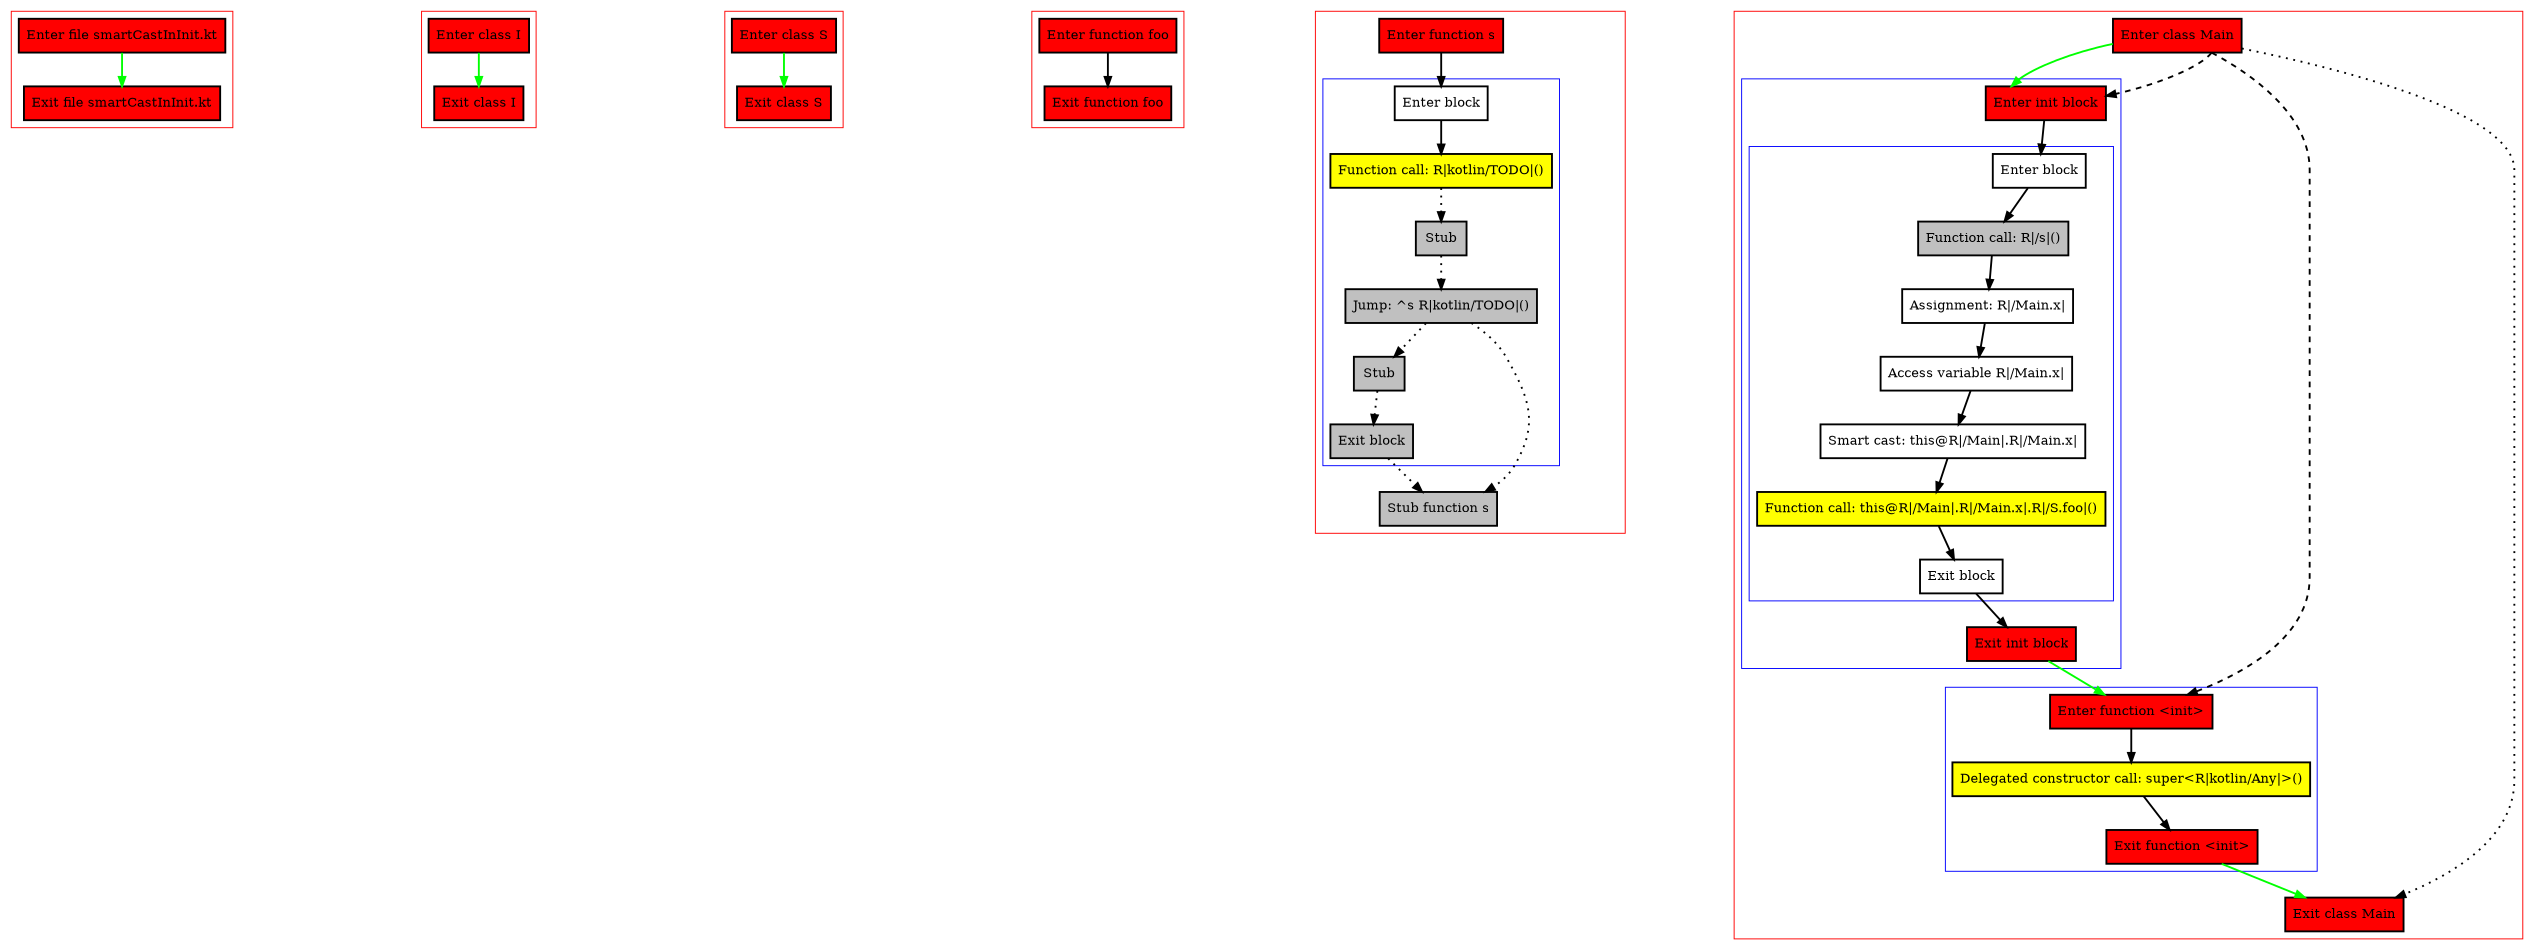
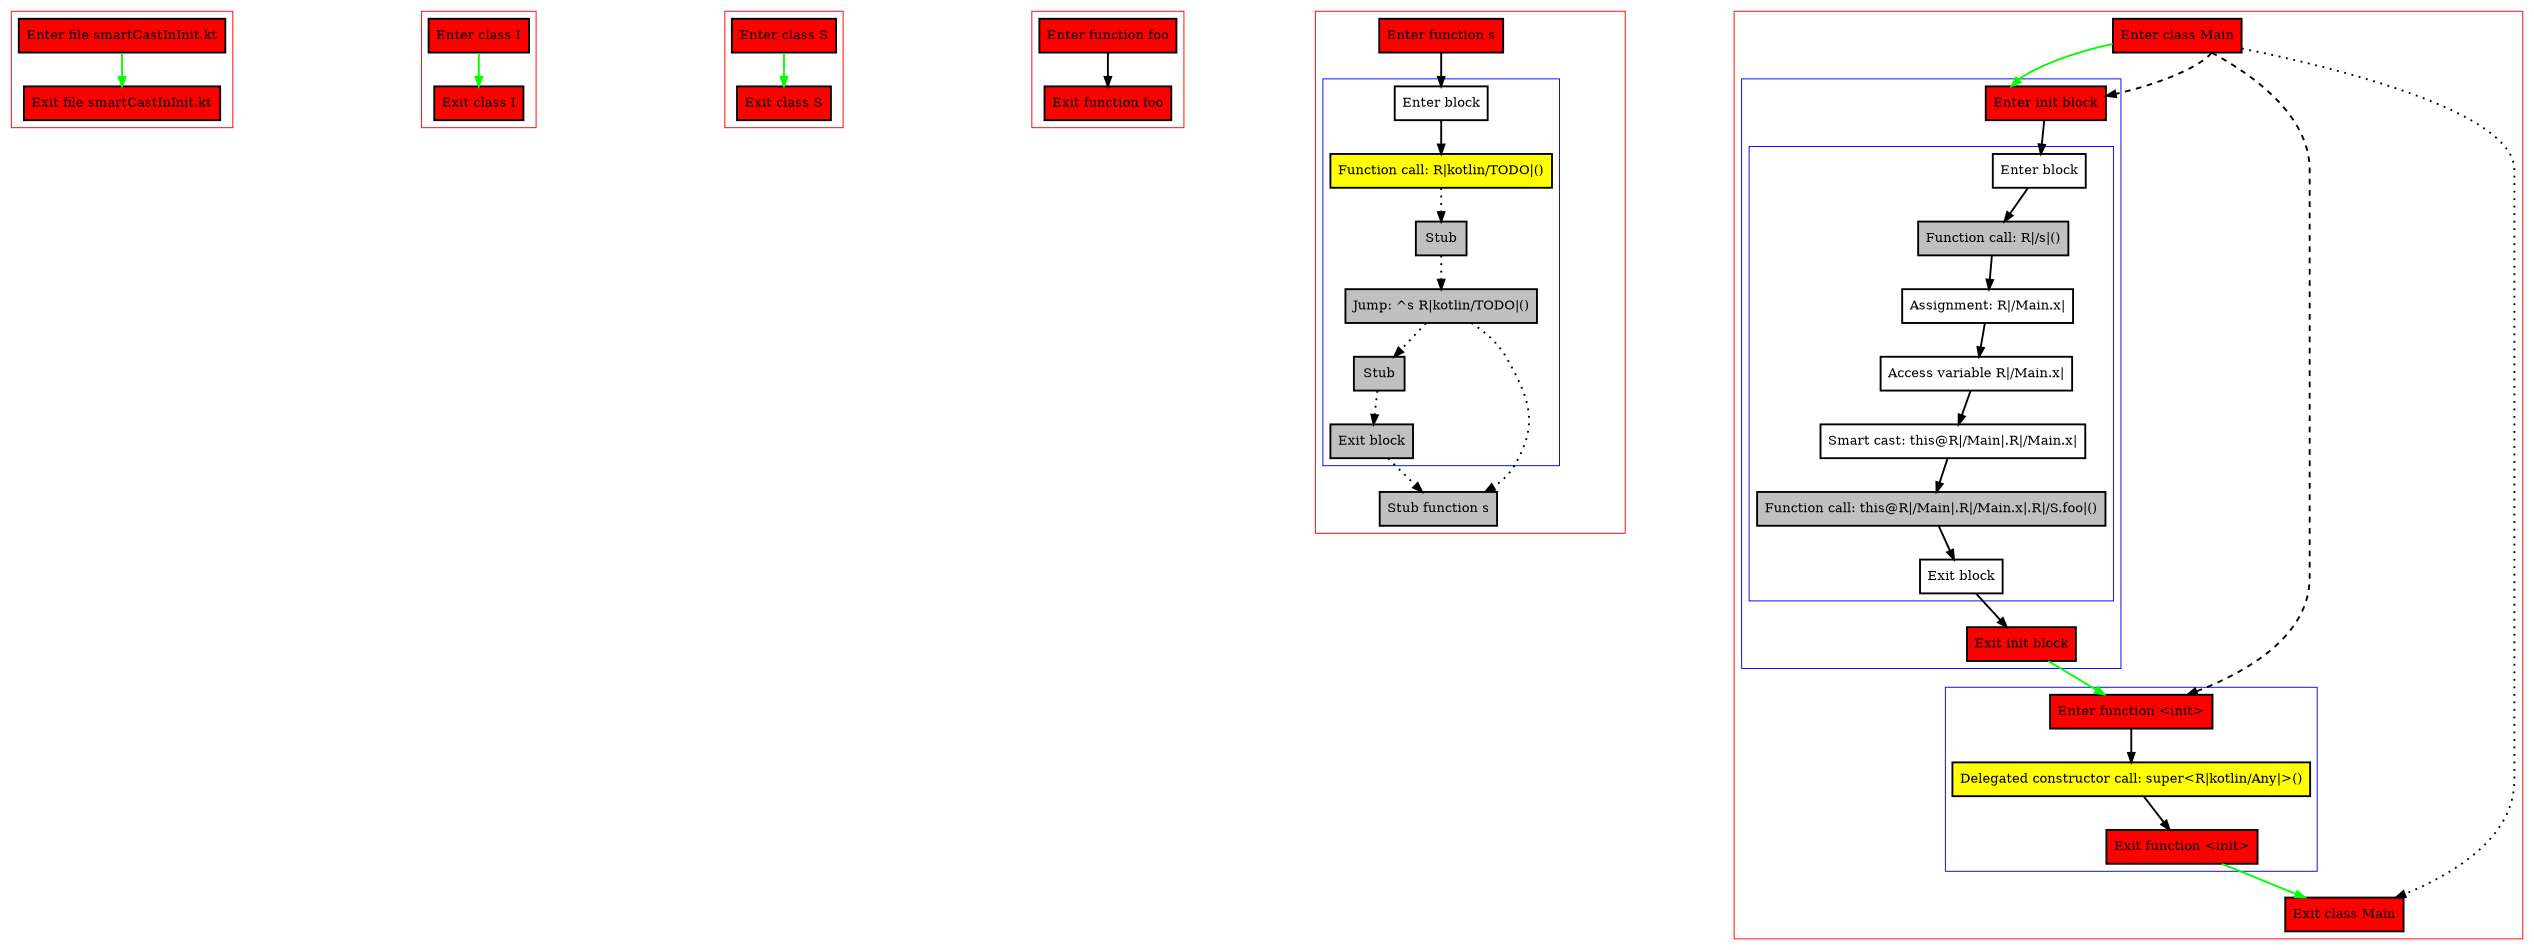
node "Function call: this@R|/Main|.R|/Main.x|.R|/S.foo|()": fillcolor yellow -> gray
